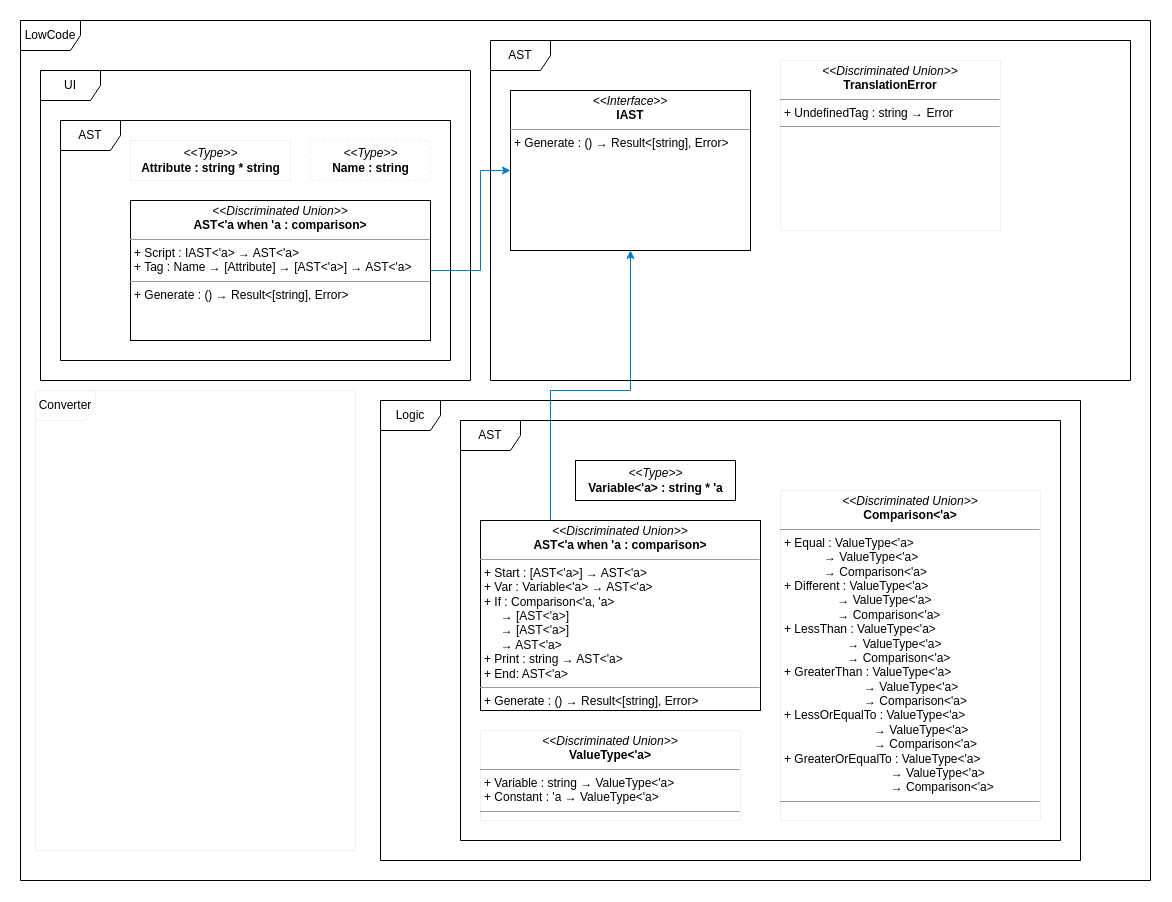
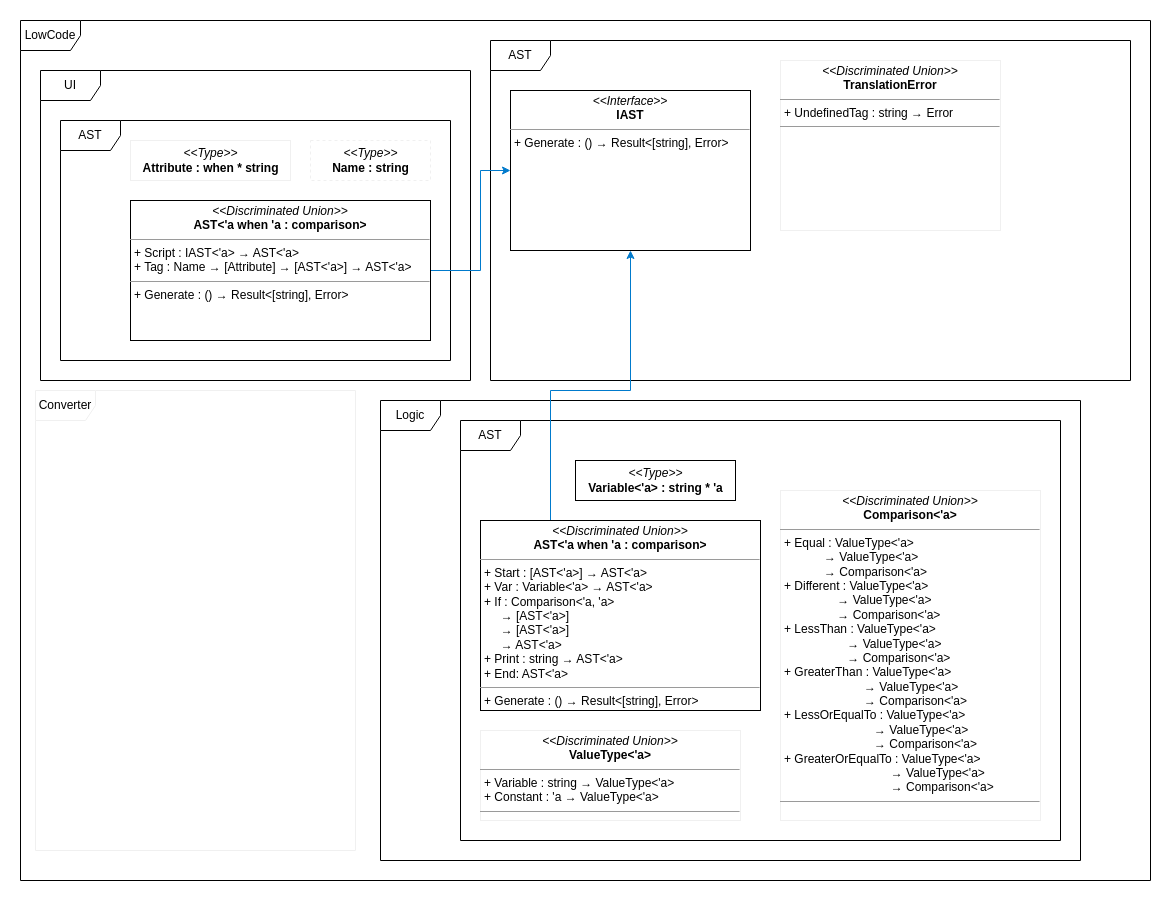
node "<<Type>> Attribute : string * string": label "<<Type>> Attribute : string * string" -> "<<Type>> Attribute : when * string"
